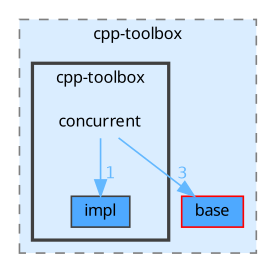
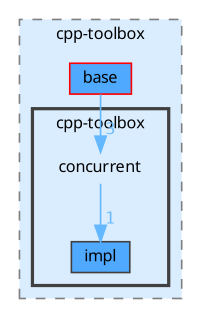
edge "concurrent" -> "base": reversed
